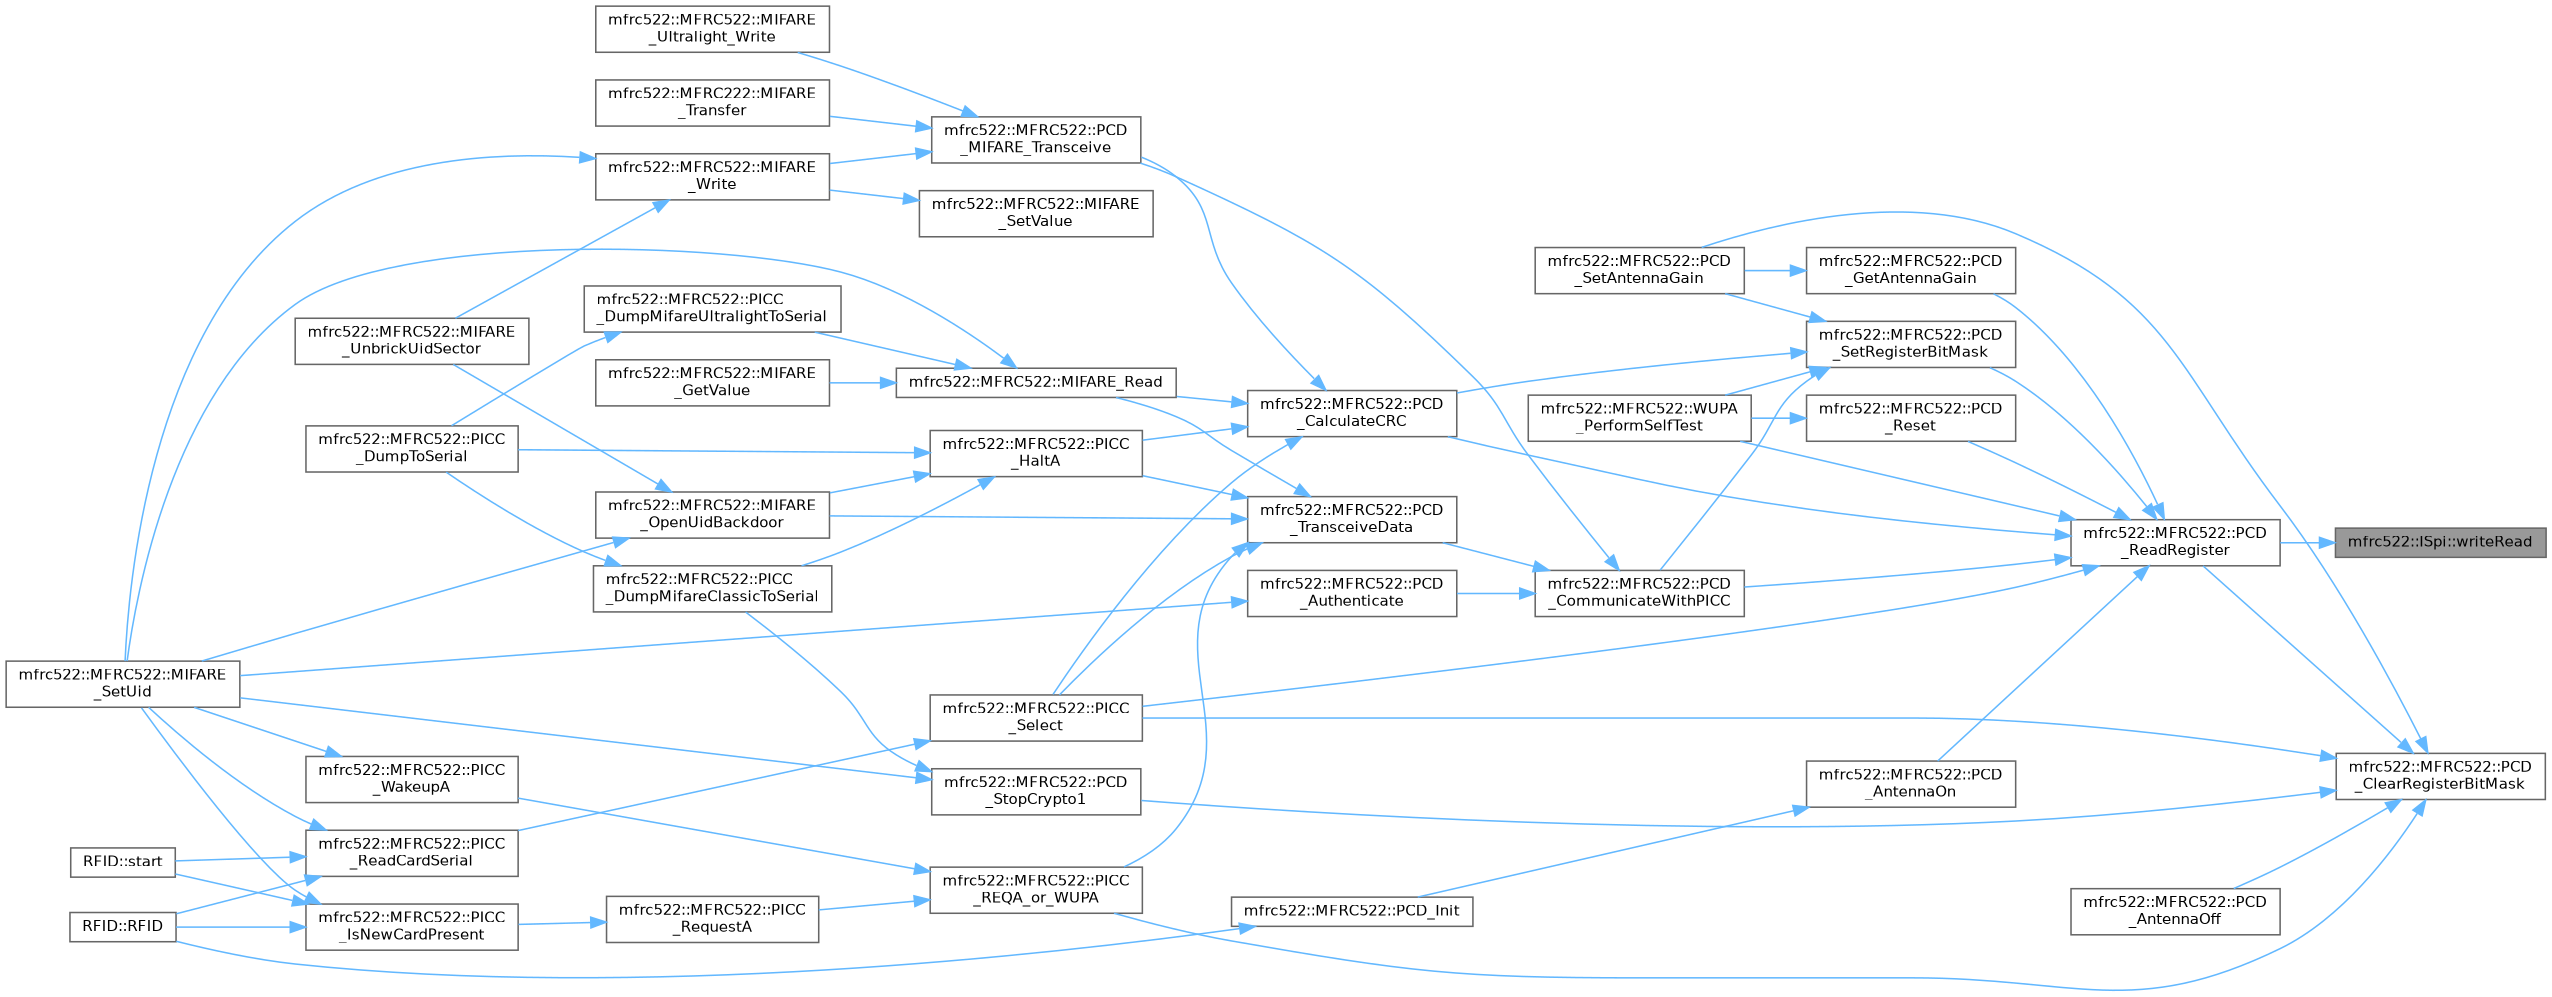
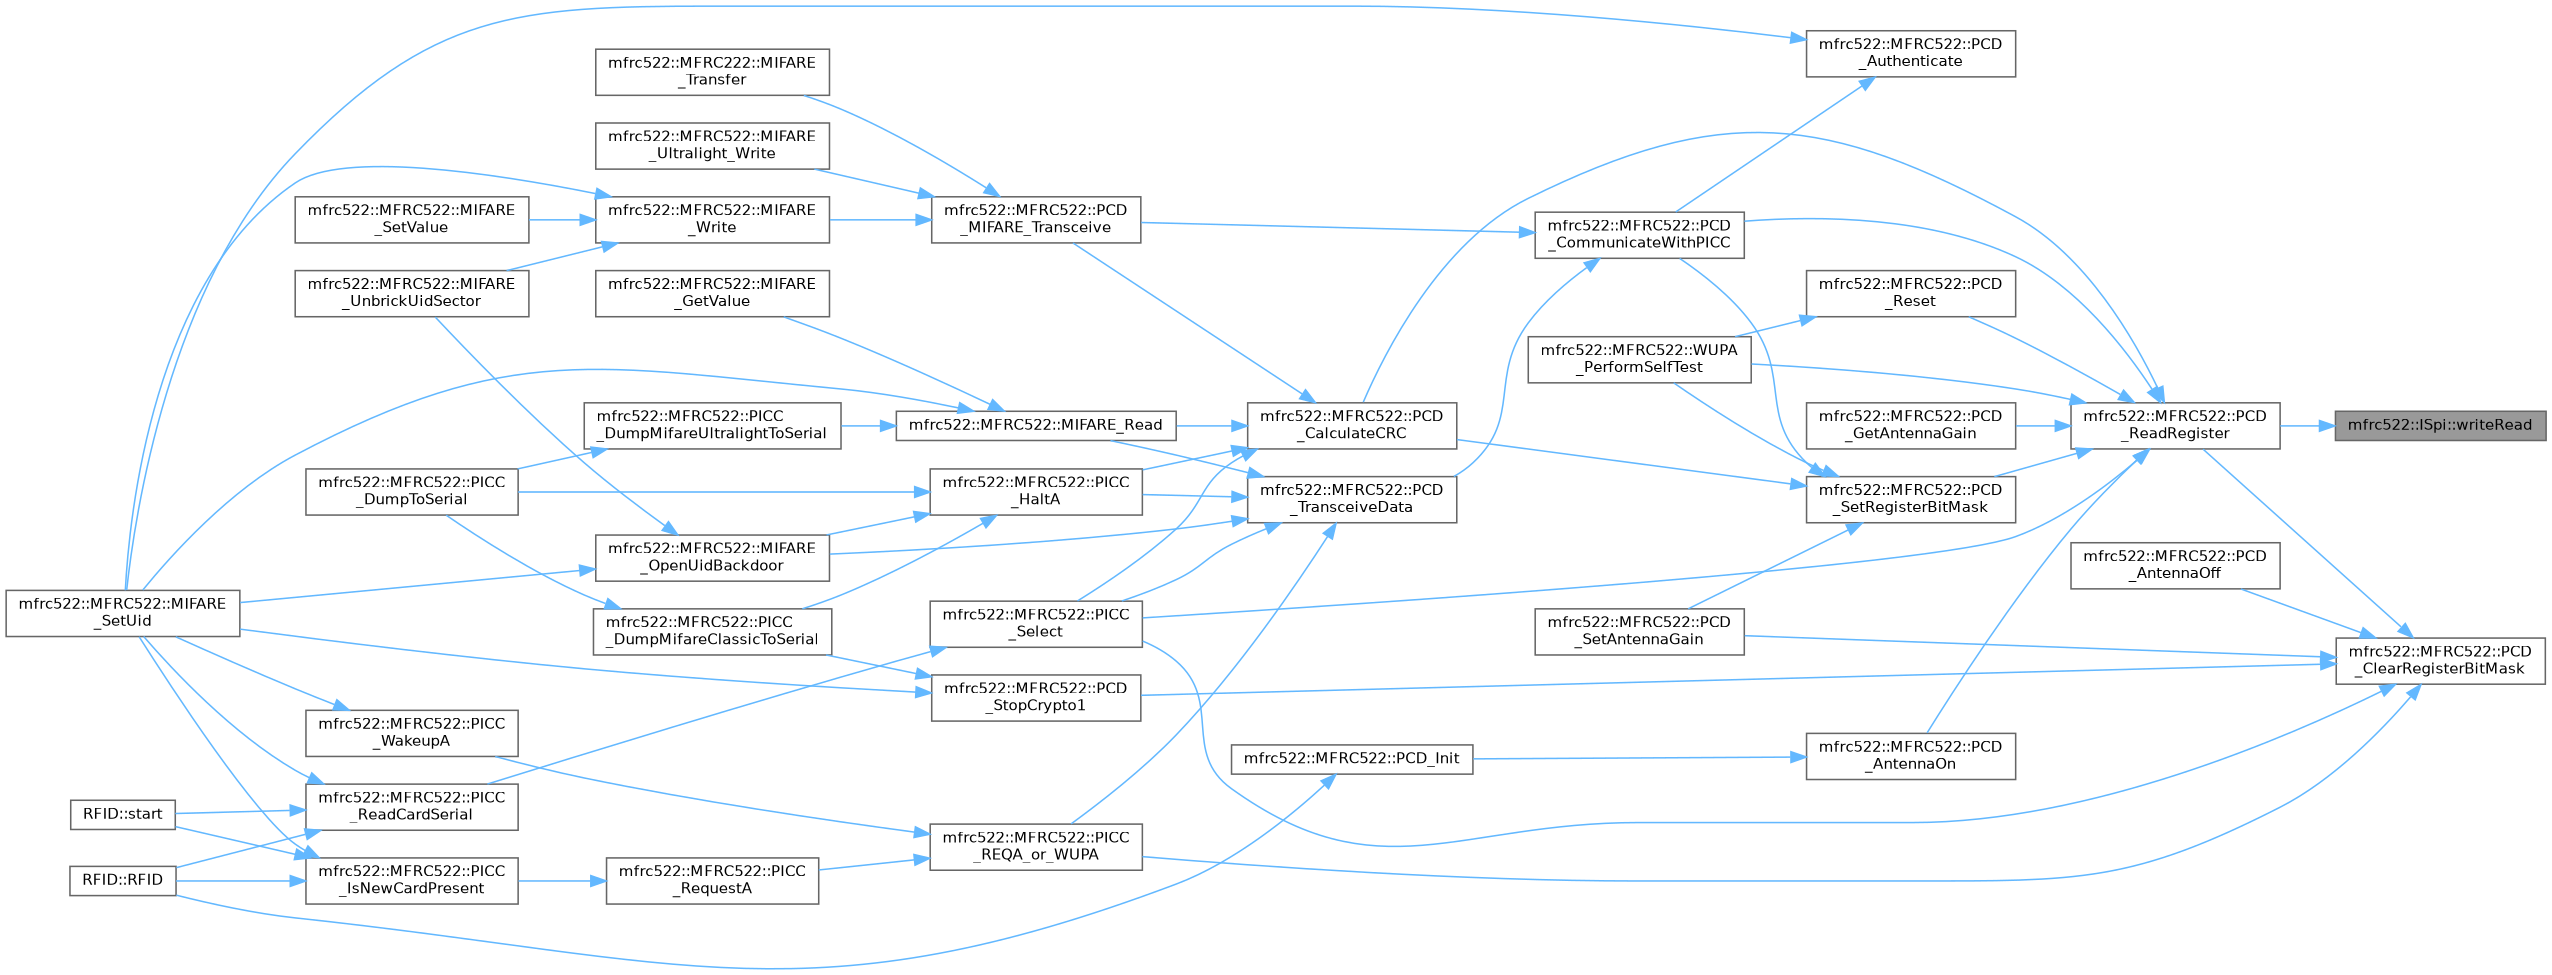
edge "mfrc522::MFRC522::MIFARE _Write" -> "mfrc522::MFRC522::MIFARE _SetValue": reversed
edge "mfrc522::MFRC522::PCD _SetAntennaGain" -> "mfrc522::MFRC522::PCD _GetAntennaGain": removed
edge "mfrc522::MFRC522::PCD _Authenticate" -> "mfrc522::MFRC522::PCD _CommunicateWithPICC": reversed
